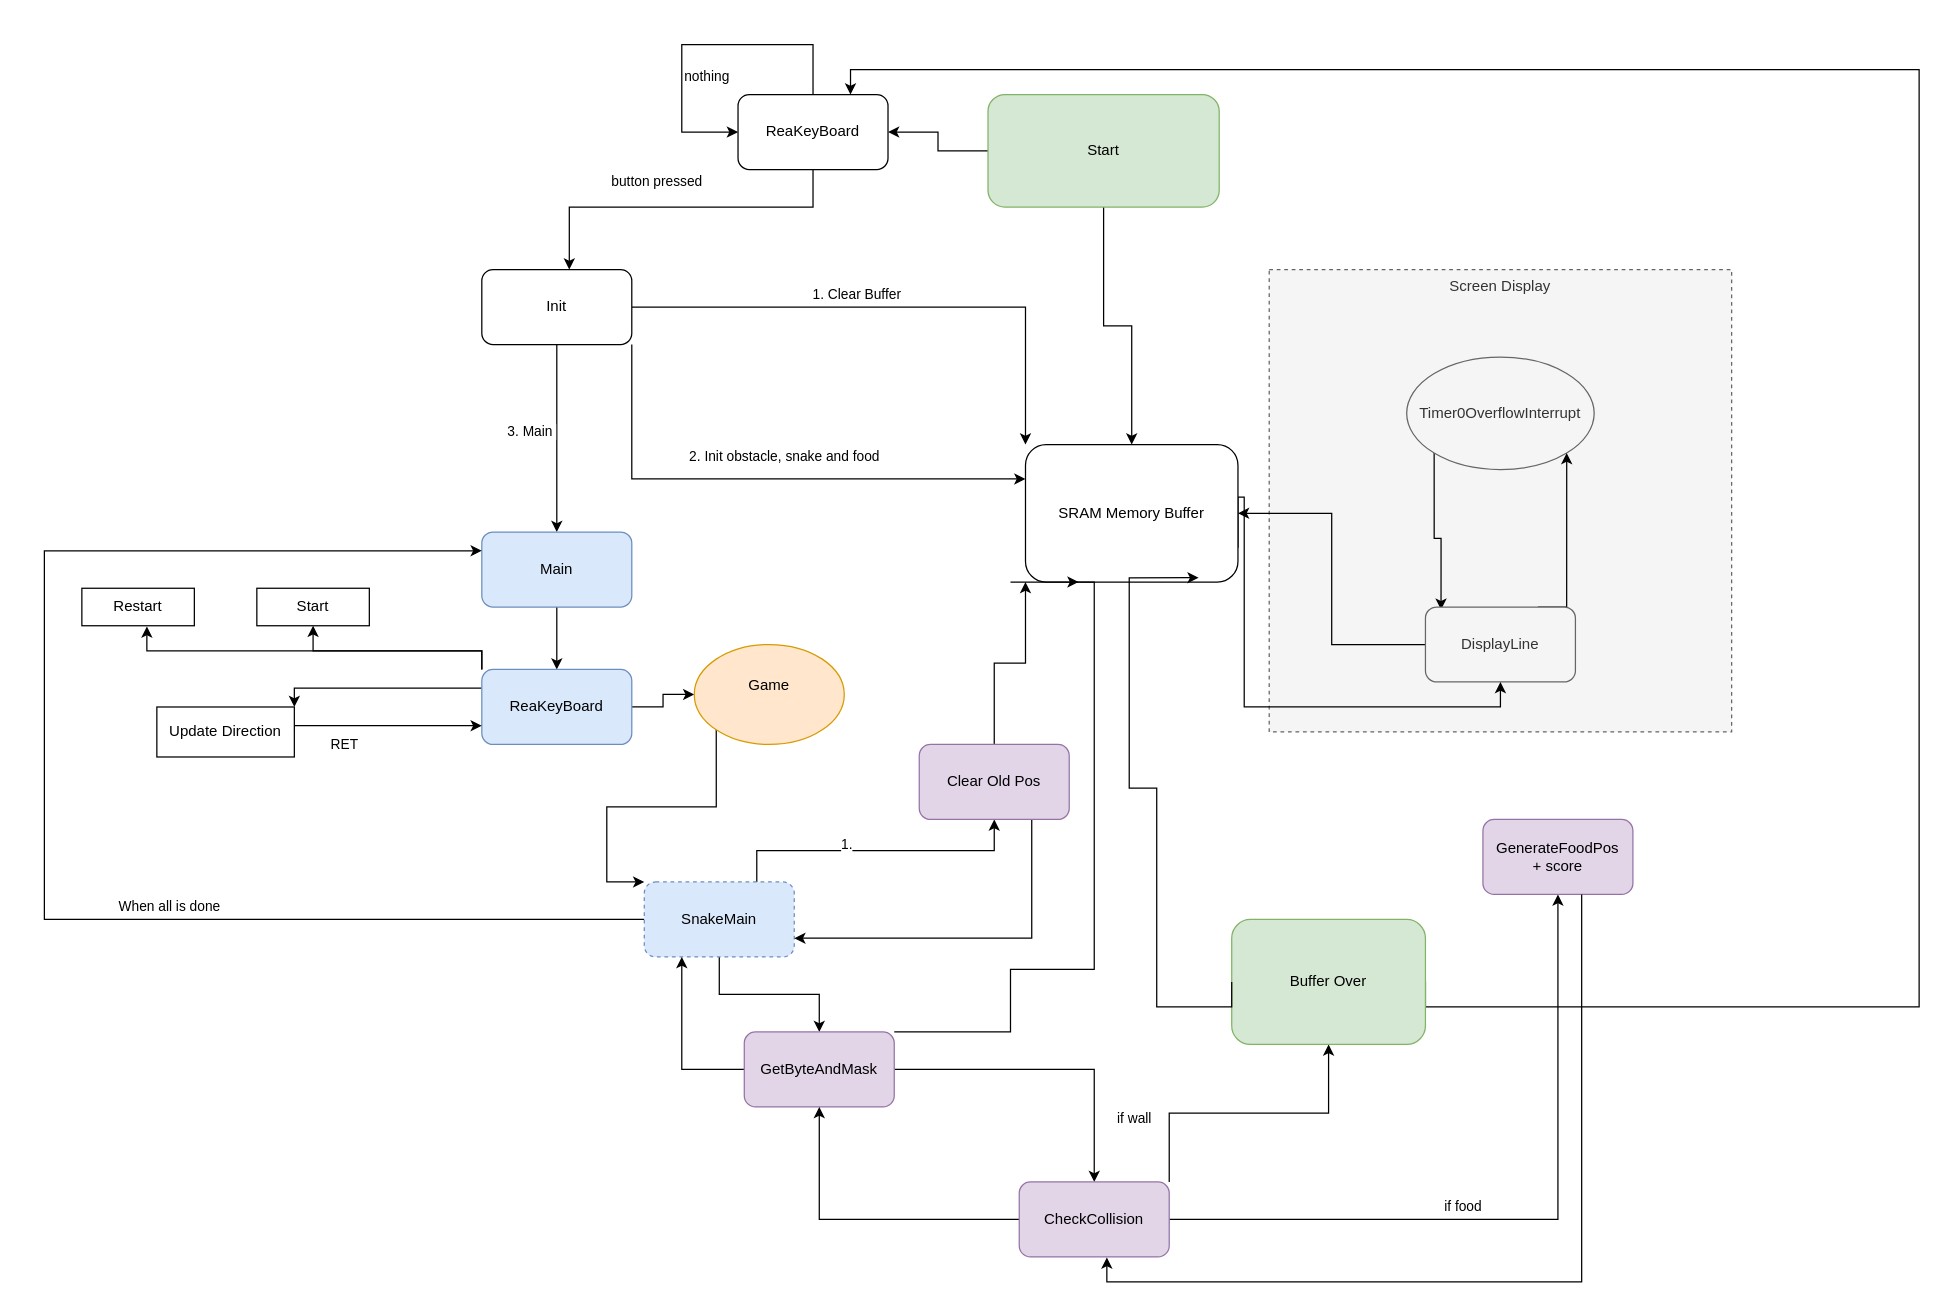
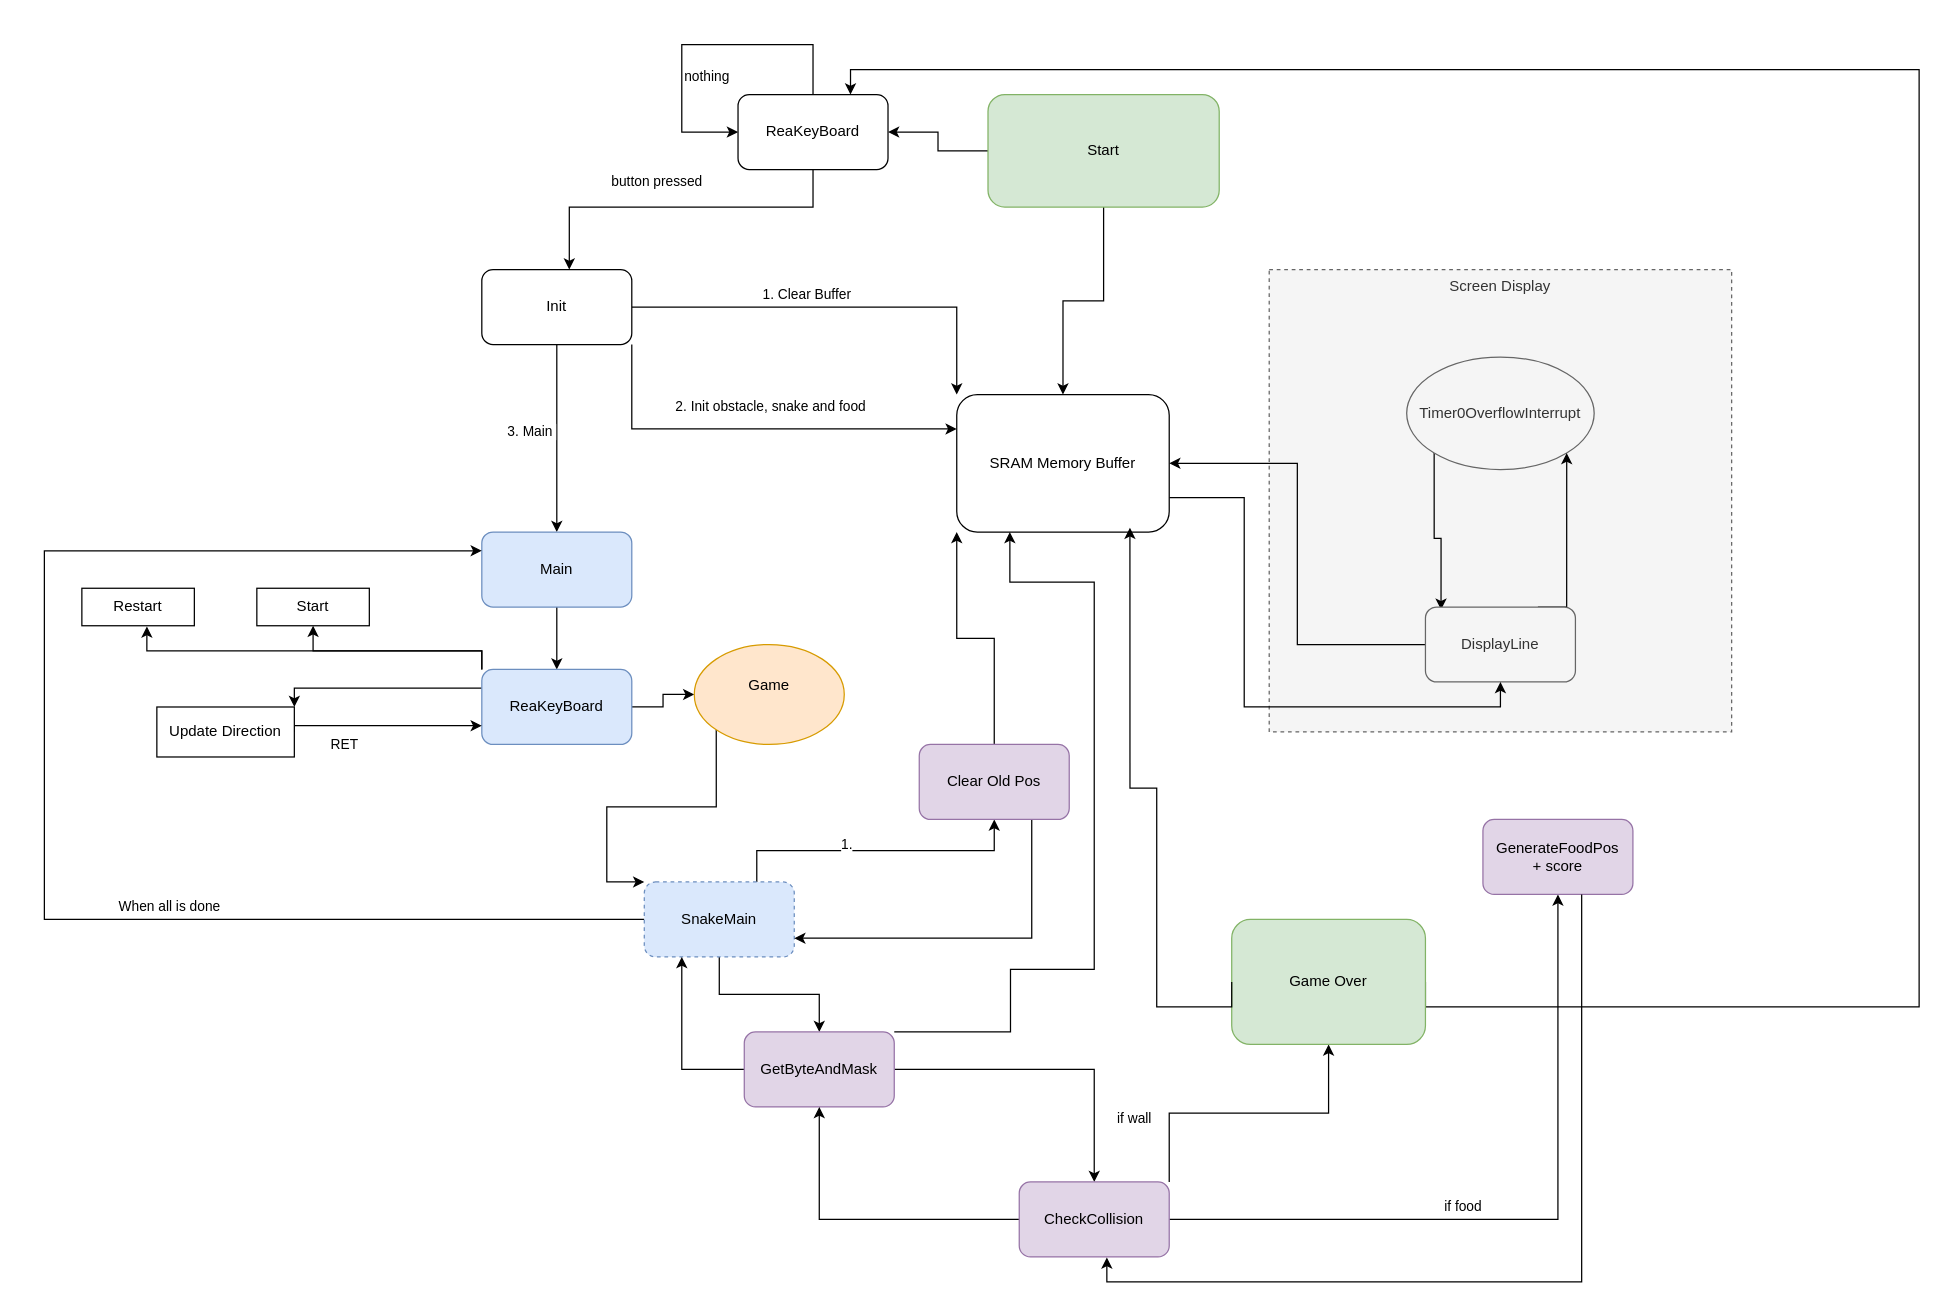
node "SRAM Memory Buffer": moved (1132, 513) -> (1063, 463)
node "Buffer Over": label "Buffer Over" -> "Game Over"
